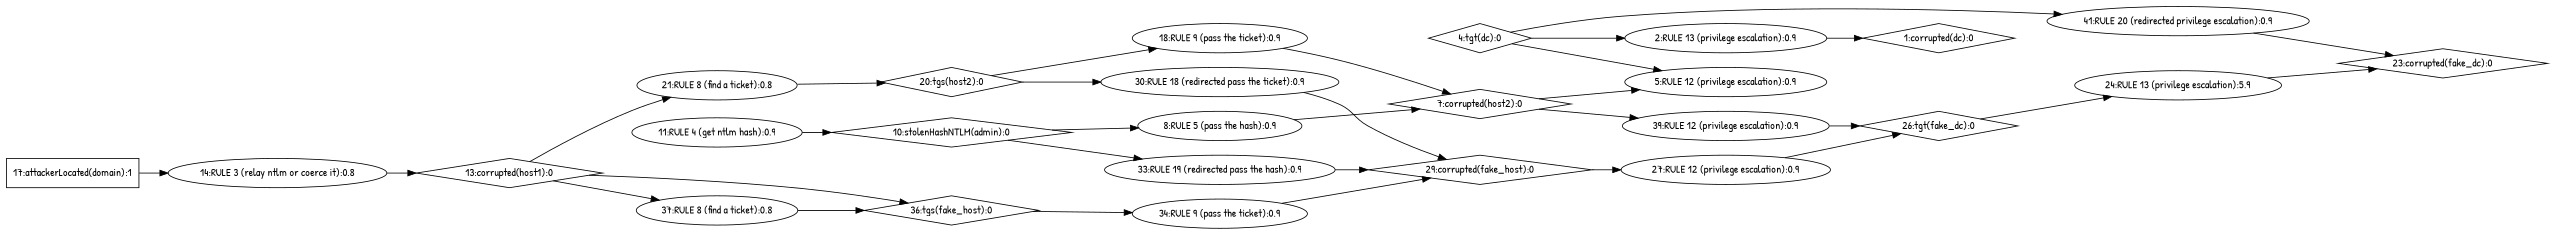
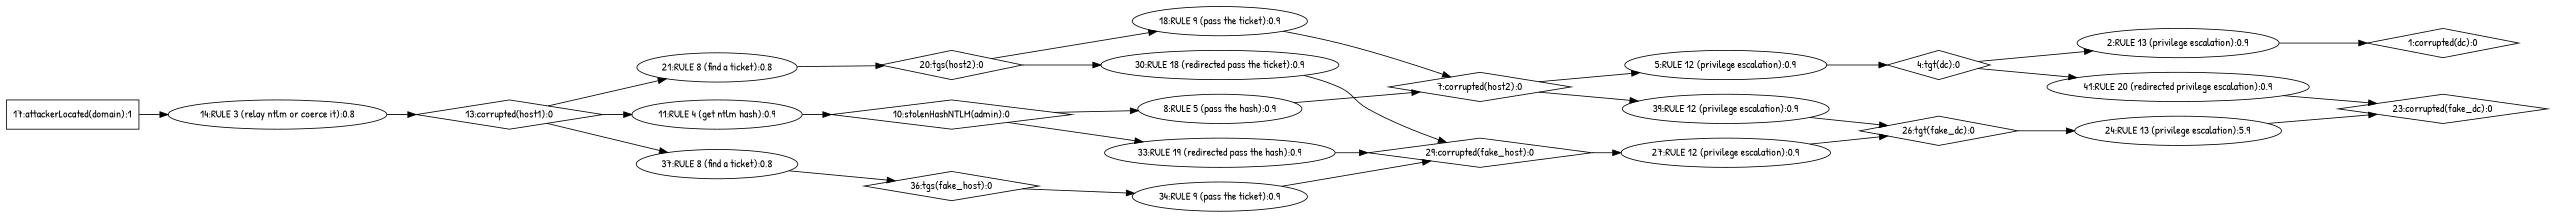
edge "4:tgt(dc):0" -> "5:RULE 12 (privilege escalation):0.9": reversed
edge "13:corrupted(host1):0" -> "36:tgs(fake_host):0": now "13:corrupted(host1):0" -> "11:RULE 4 (get ntlm hash):0.9"
